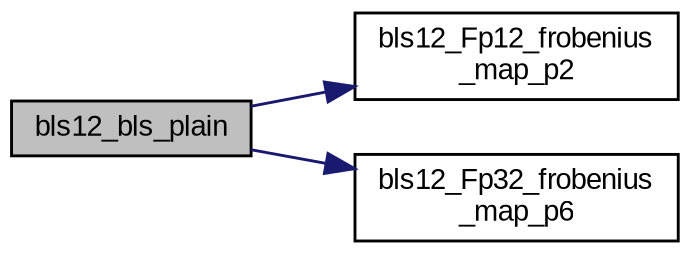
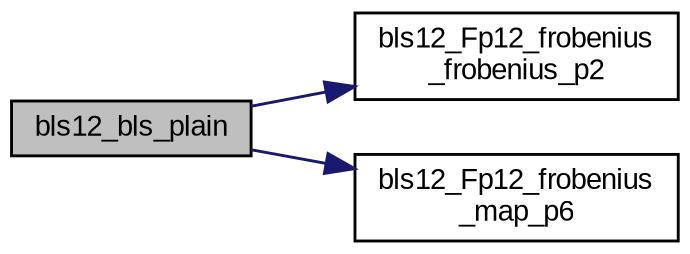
node "bls12_Fp12_frobenius _map_p2": label "bls12_Fp12_frobenius _map_p2" -> "bls12_Fp12_frobenius _frobenius_p2"
node "bls12_Fp32_frobenius _map_p6": label "bls12_Fp32_frobenius _map_p6" -> "bls12_Fp12_frobenius _map_p6"
